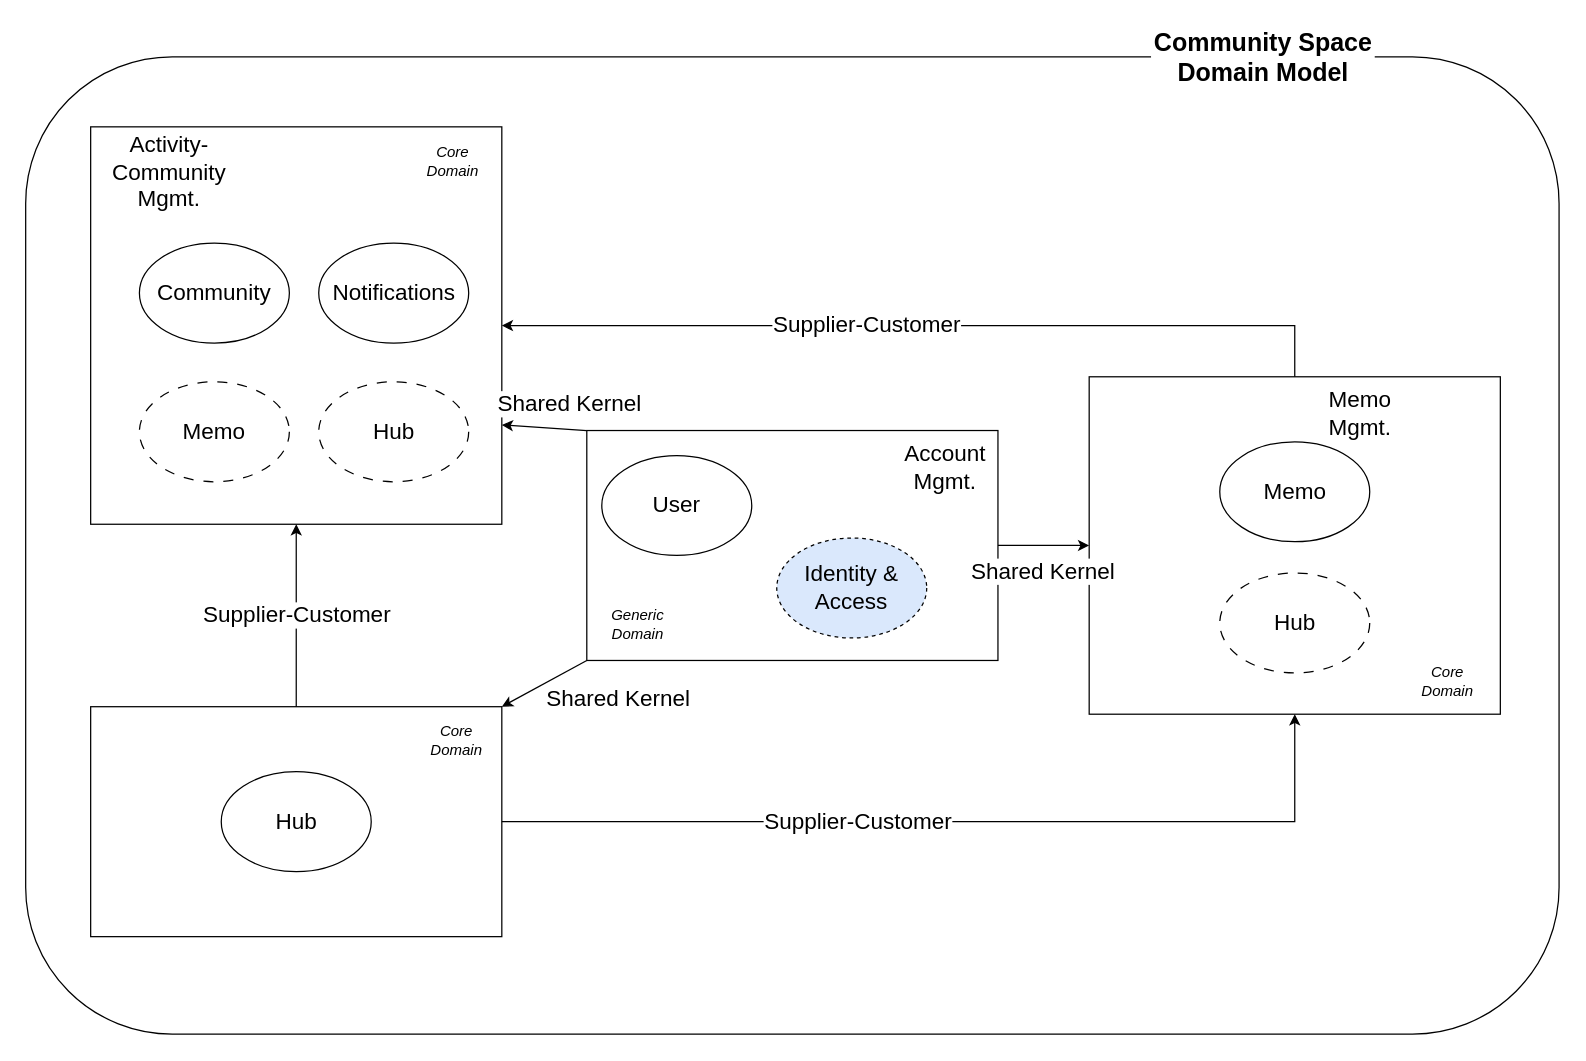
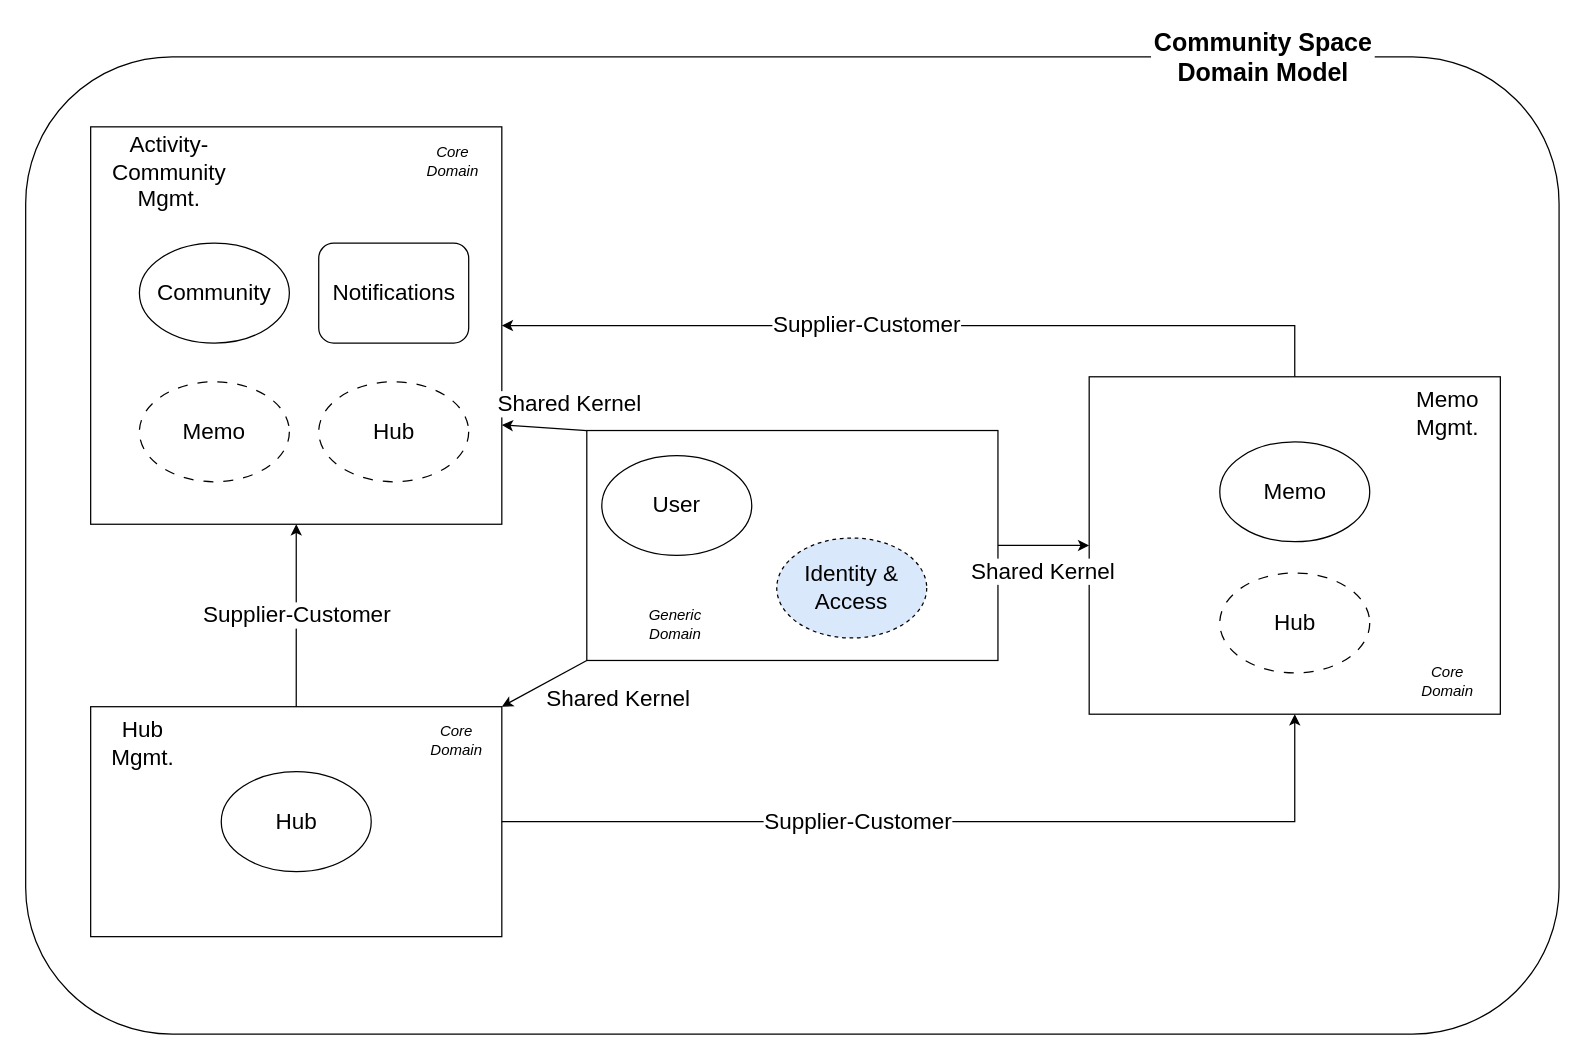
node "Notifications": shape ellipse -> rounded rectangle
node "Memo Mgmt.": moved (1361, 414) -> (1448, 414)
node "Account Mgmt.": removed
node "Generic Domain": moved (638, 624) -> (676, 624)
node "Hub Mgmt.": added
